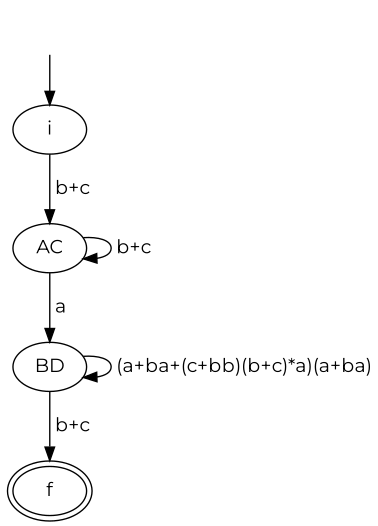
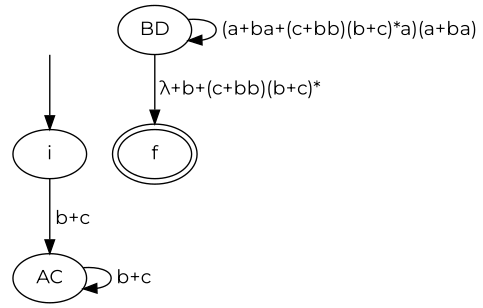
edge "AC" -> "BD": removed, label "a"
edge "BD" -> "f": label " b+c" -> " λ+b+(c+bb)(b+c)*"
